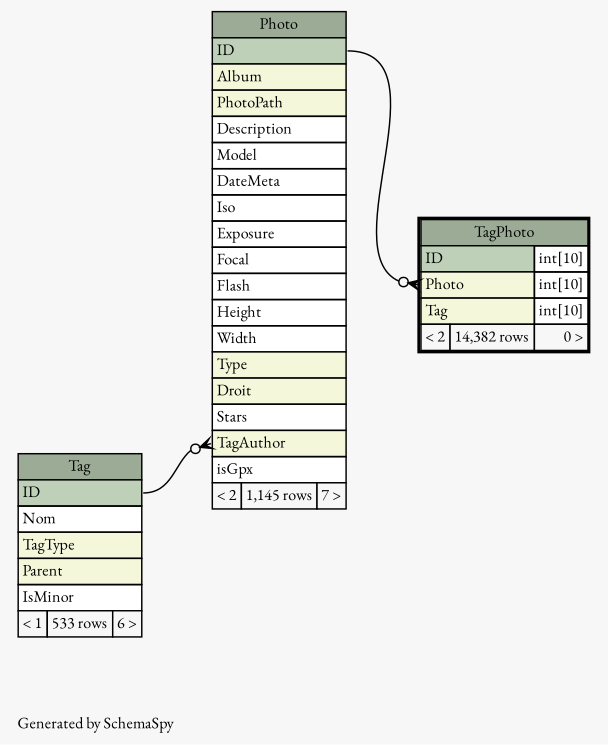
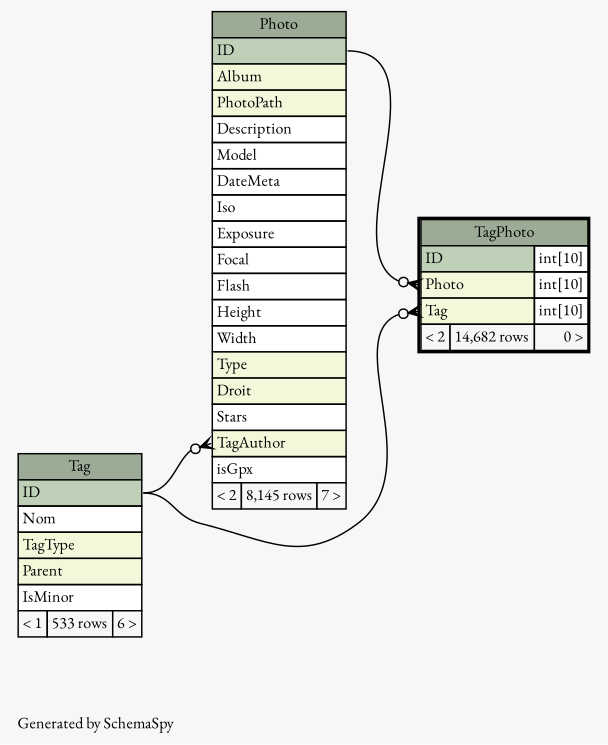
node "TagPhoto": text "14,382 rows" -> "14,682 rows"
node "Photo": text "1,145 rows" -> "8,145 rows"
edge "Tag" -> "TagPhoto": added
